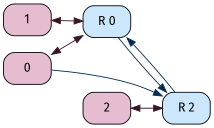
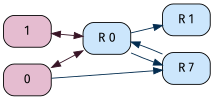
node "R 1": added
node "2": removed
node "R 2": label "R 2" -> "R 7"
